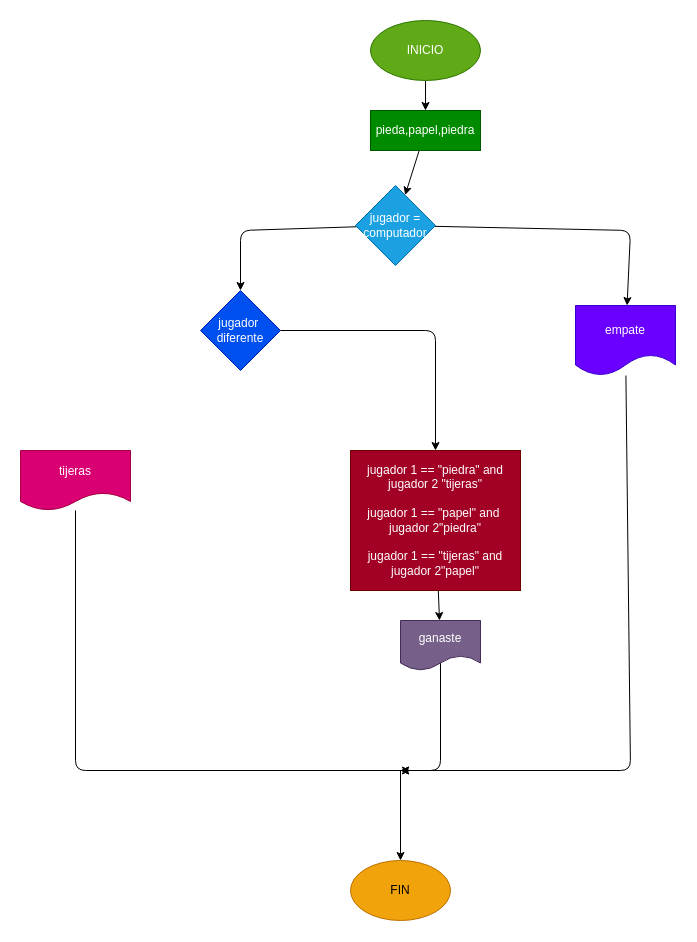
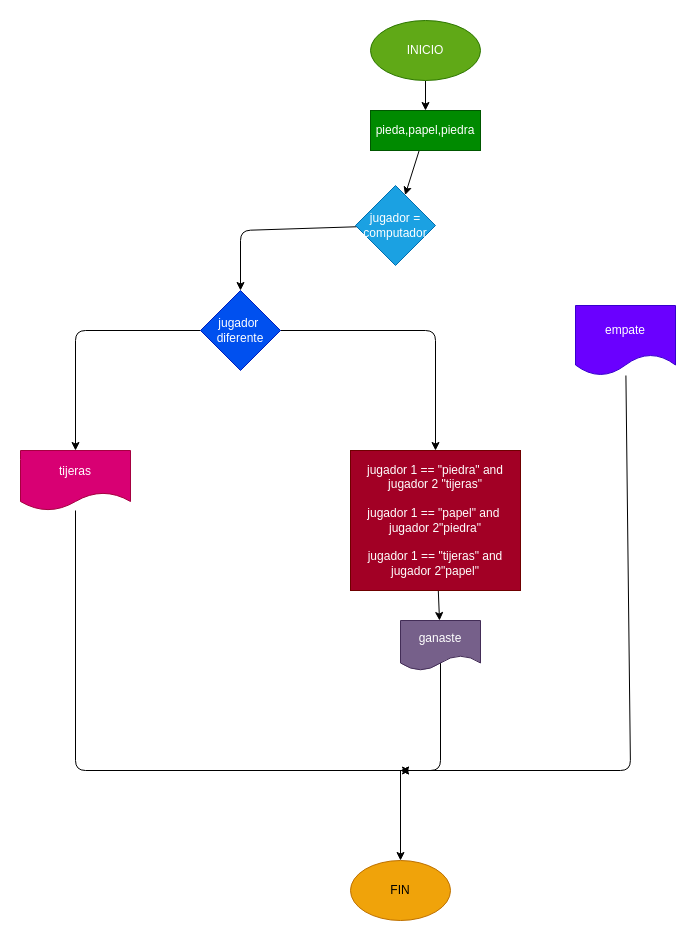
edge "jugador = computador" -> "empate": removed
edge "jugador diferente" -> "tijeras": added
